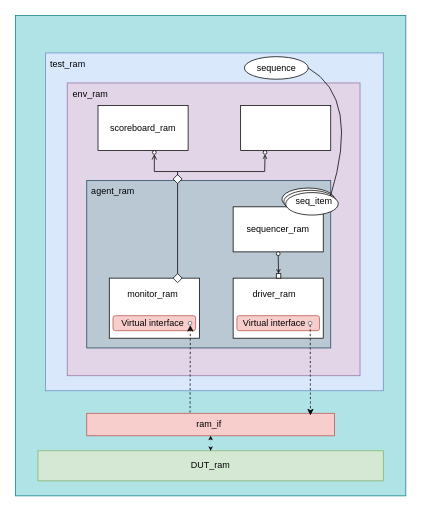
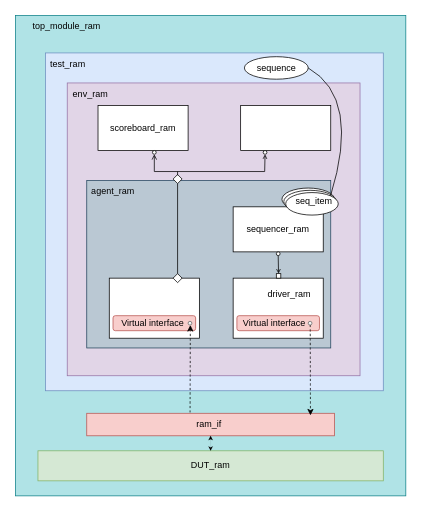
node "top_module_ram": added
node "monitor_ram": removed
node "driver_ram": moved (274, 294) -> (289, 294)
